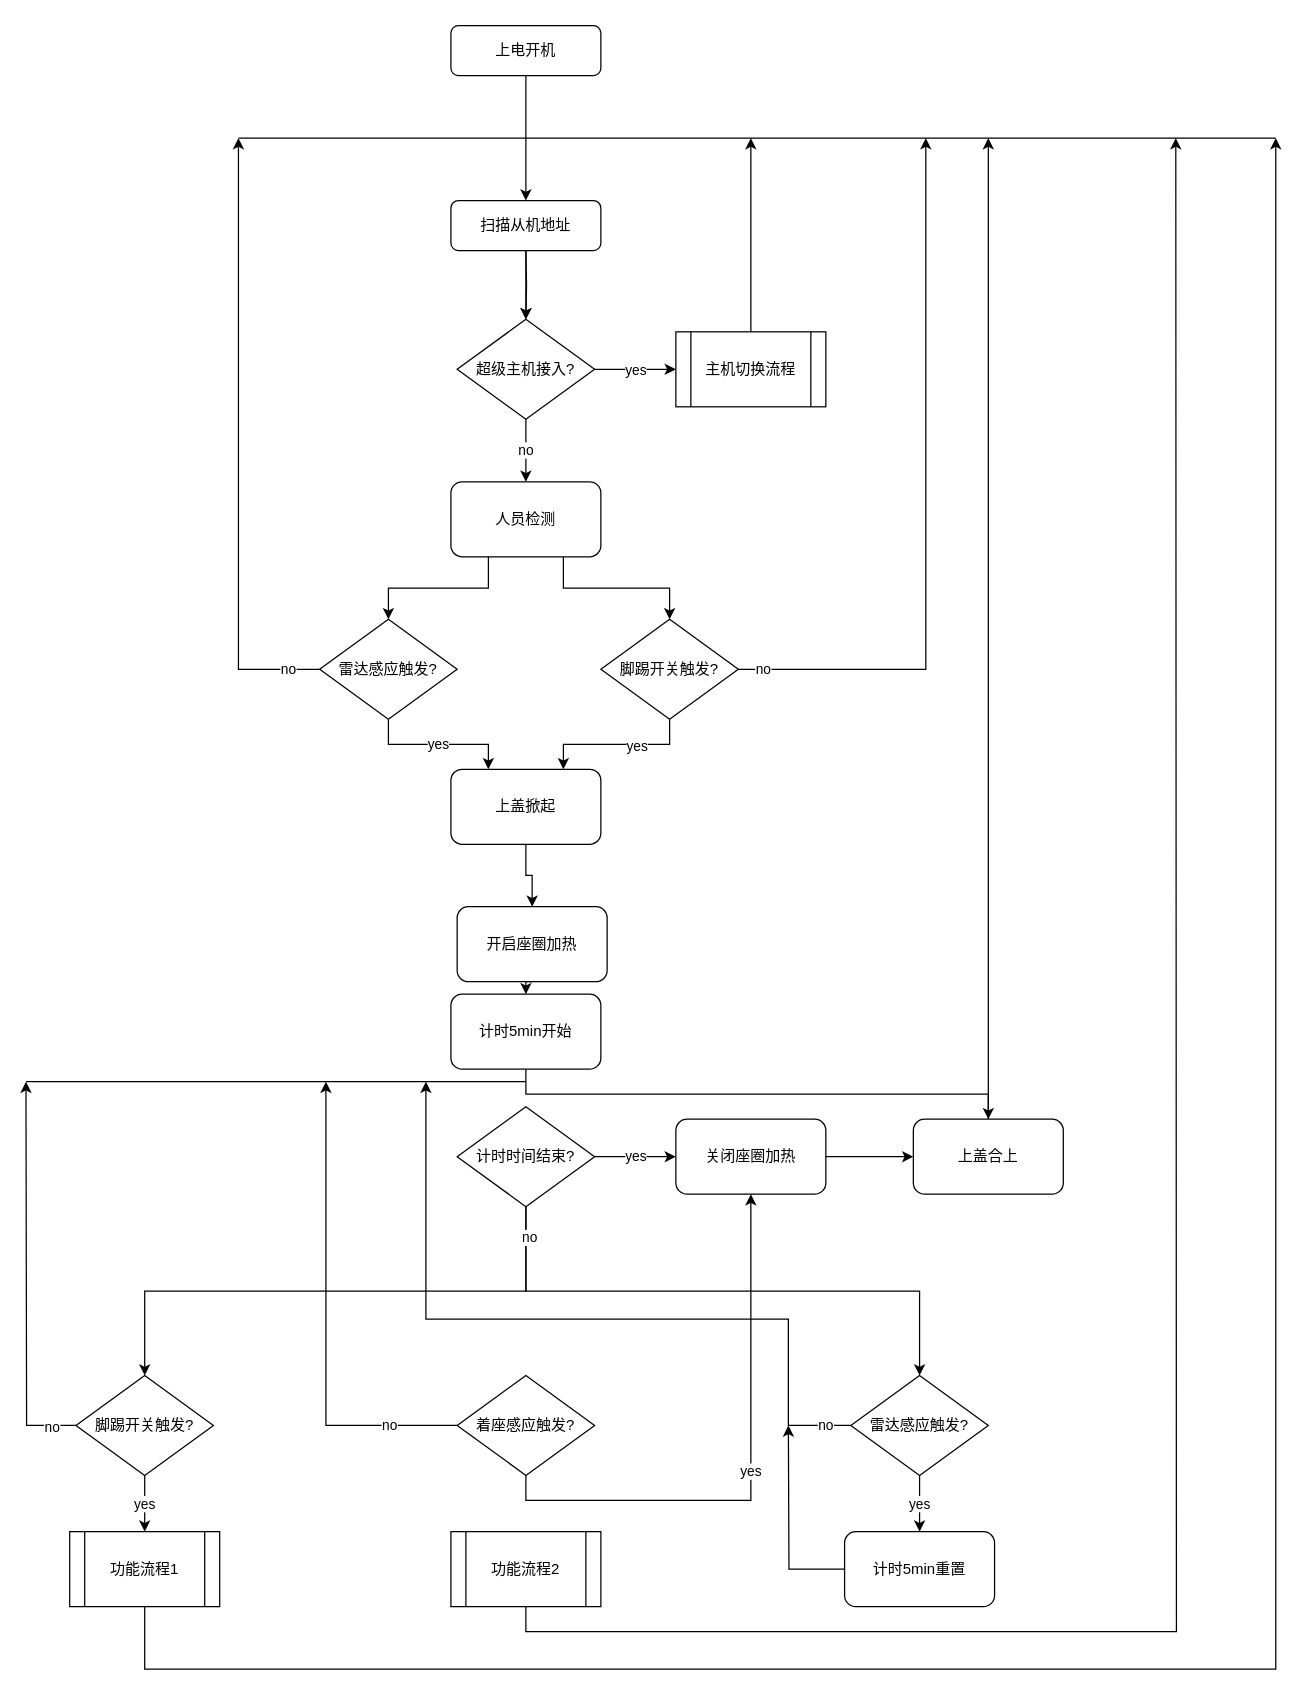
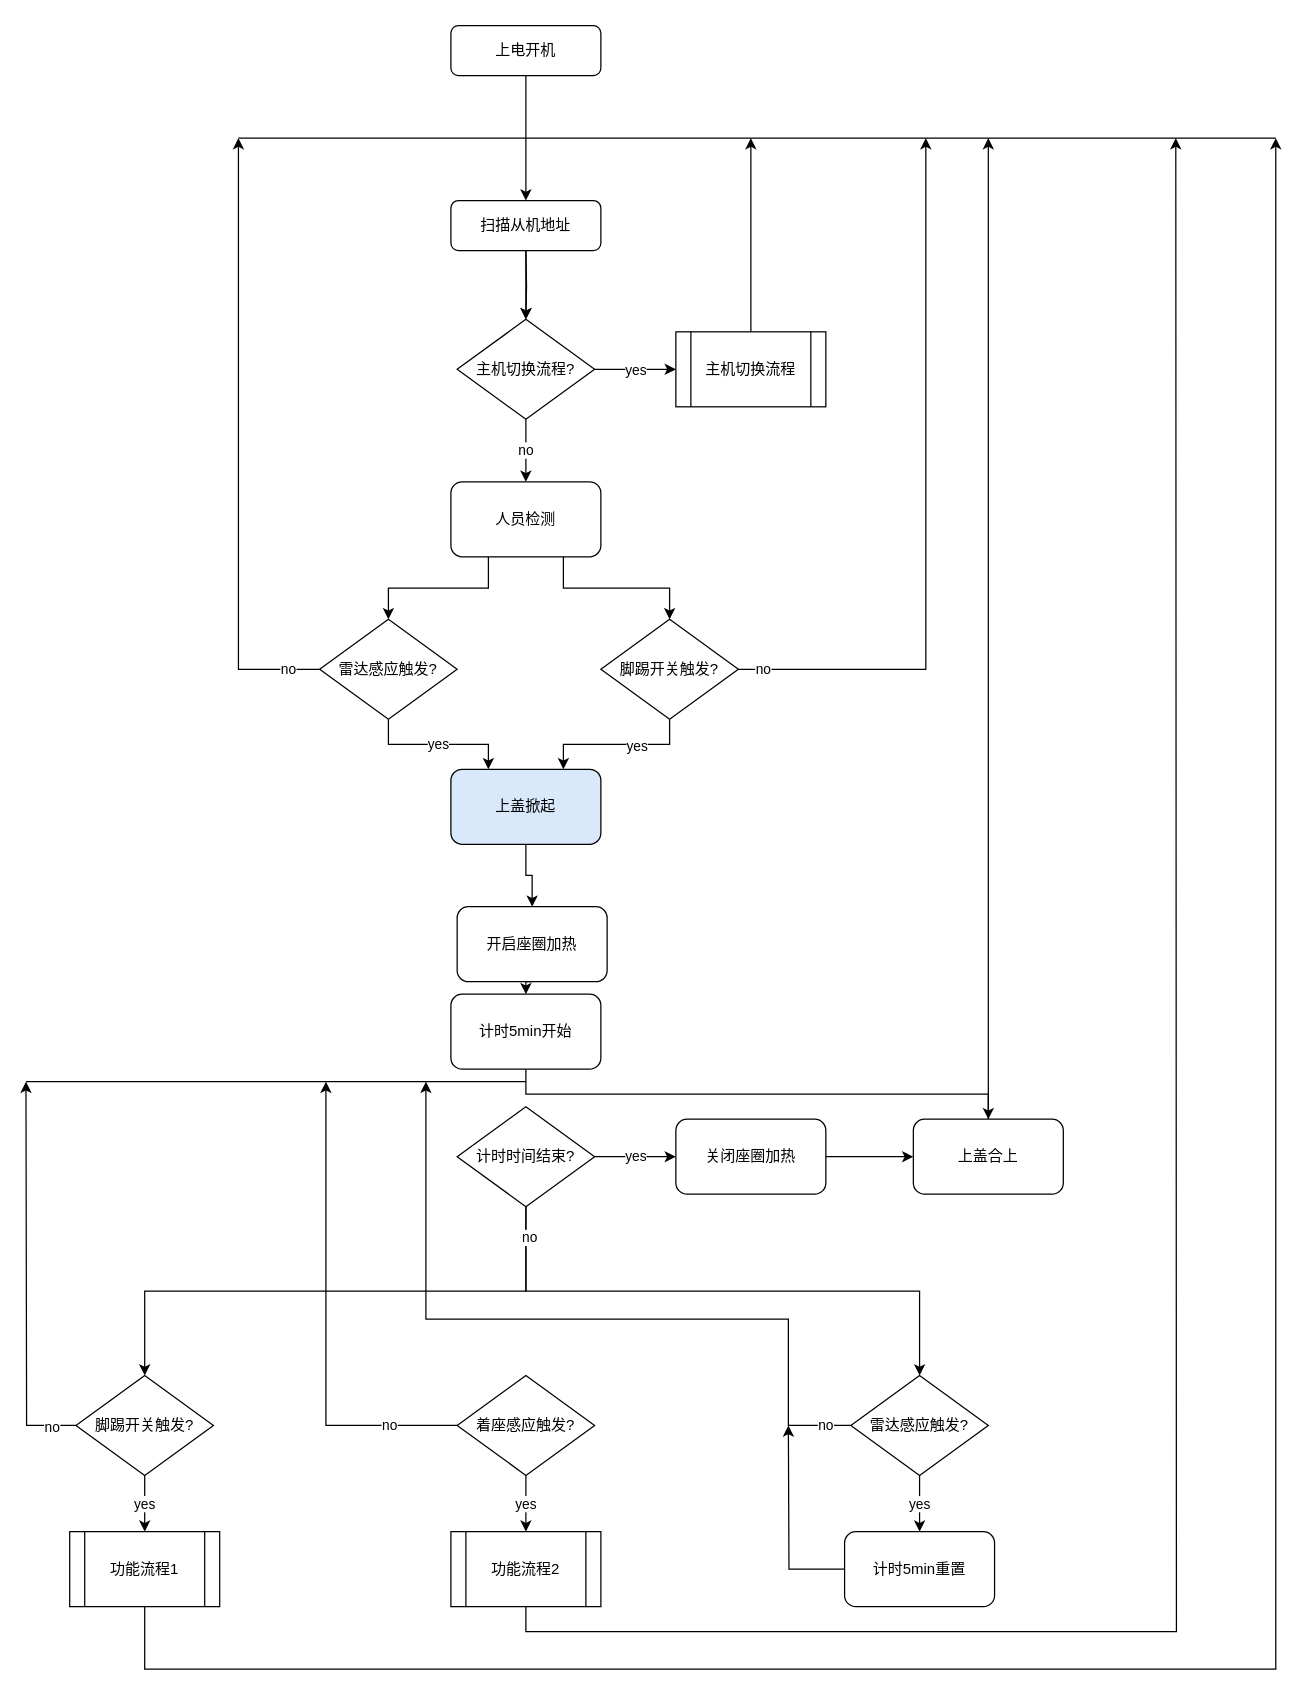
node "超级主机接入?": label "超级主机接入?" -> "主机切换流程?"
node "上盖掀起": fillcolor #ffffff -> #dae8fc
edge "着座感应触发?" -> "关闭座圈加热": now "着座感应触发?" -> "功能流程2"
